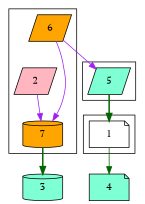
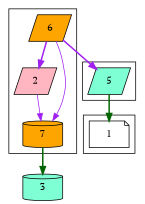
edge "6" -> "5": style solid -> bold
edge "6" -> "2": added
node "4": removed
